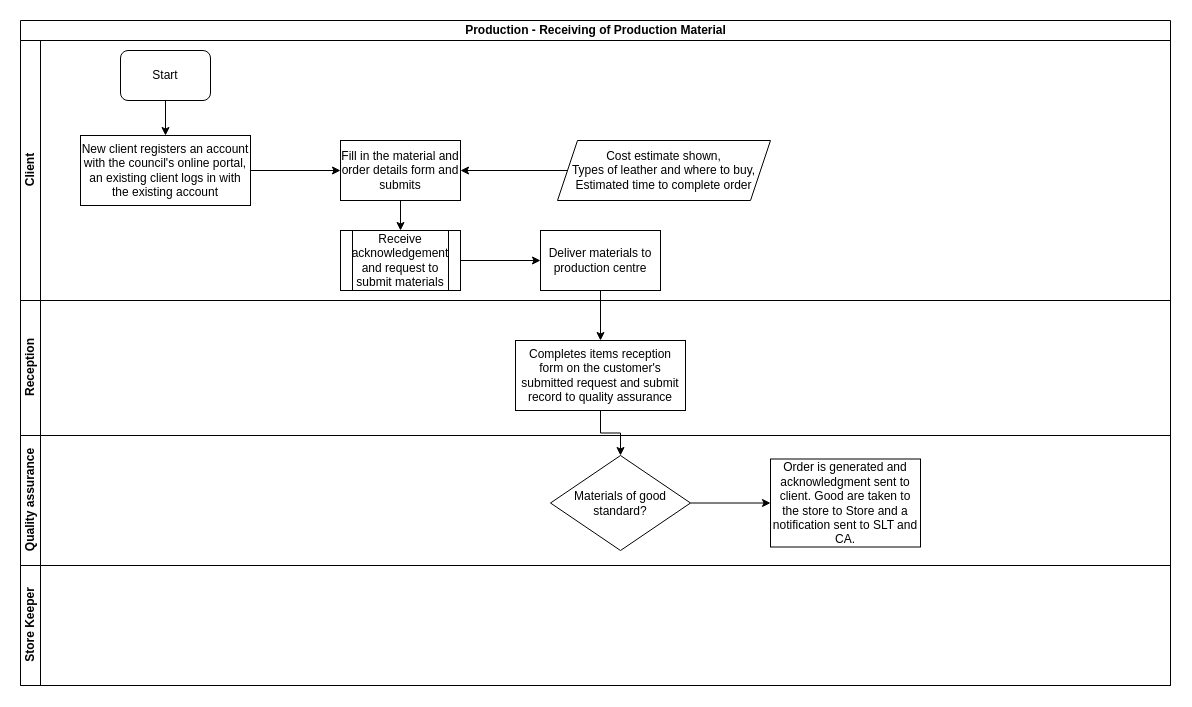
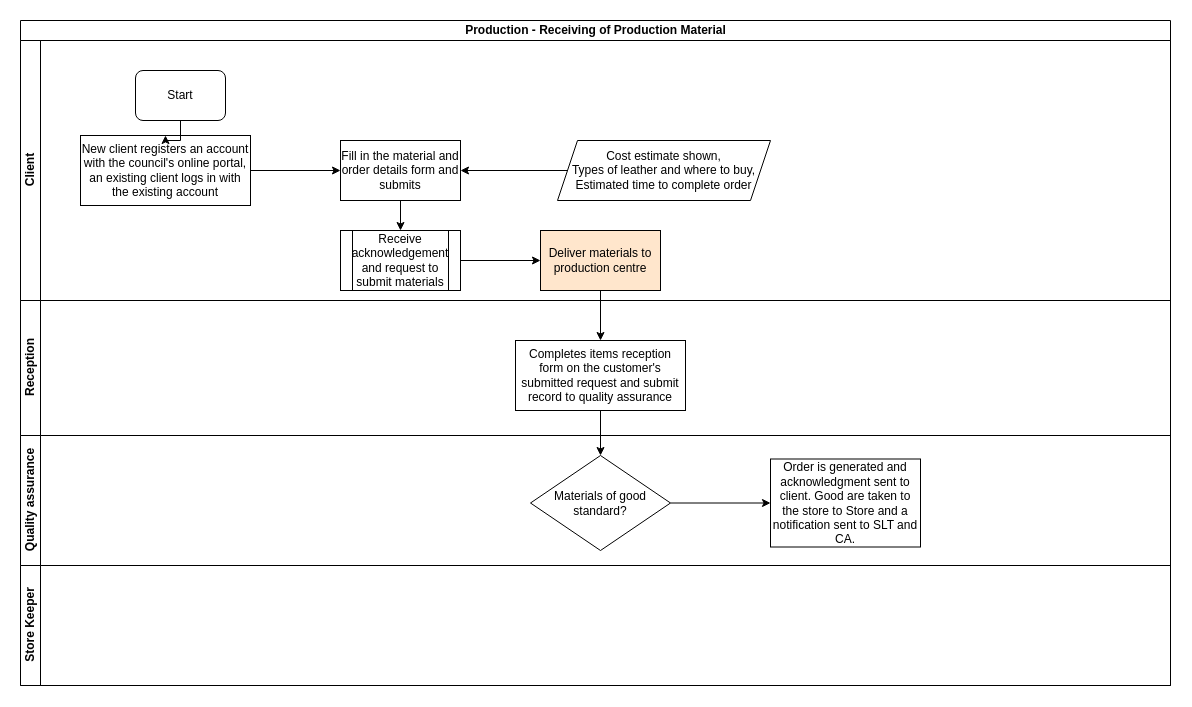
node "Start": moved (166, 76) -> (181, 96)
node "Deliver materials to production centre": fillcolor #ffffff -> #ffe6cc
node "Materials of good standard?": moved (621, 503) -> (601, 503)
